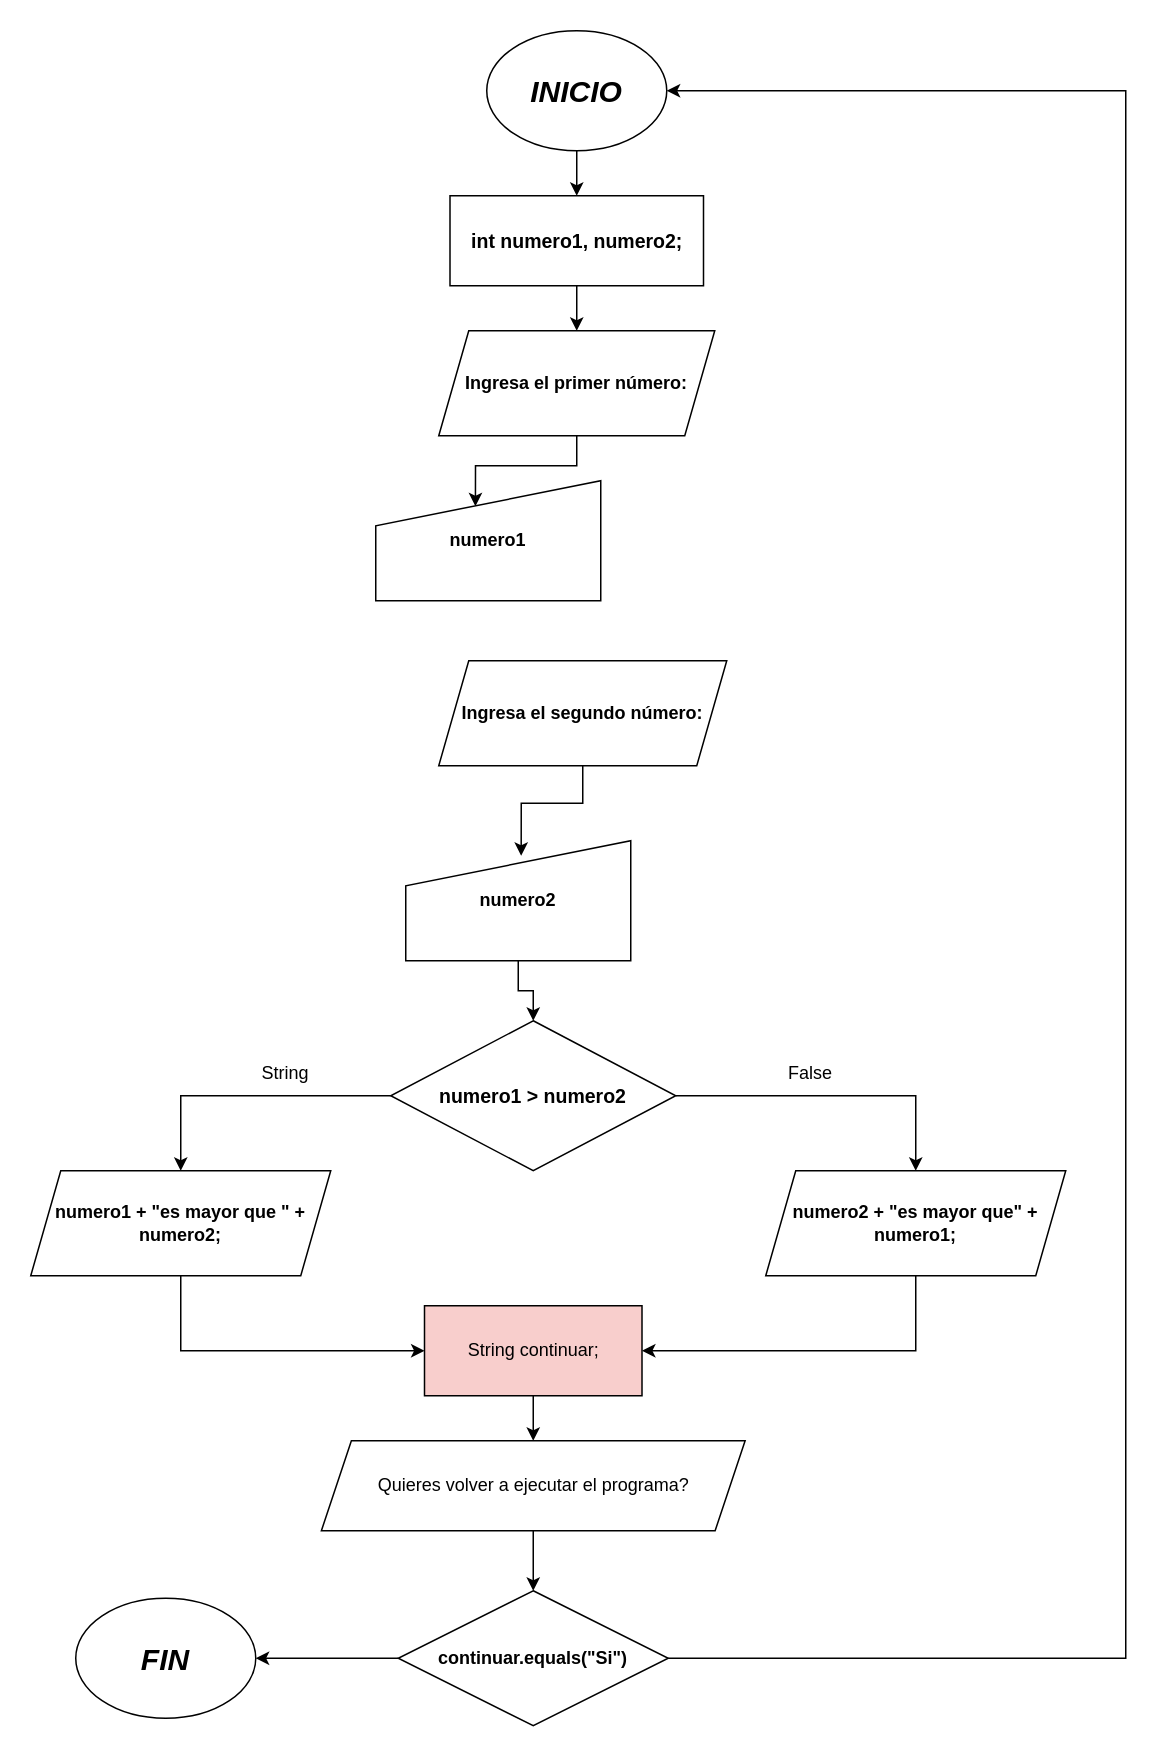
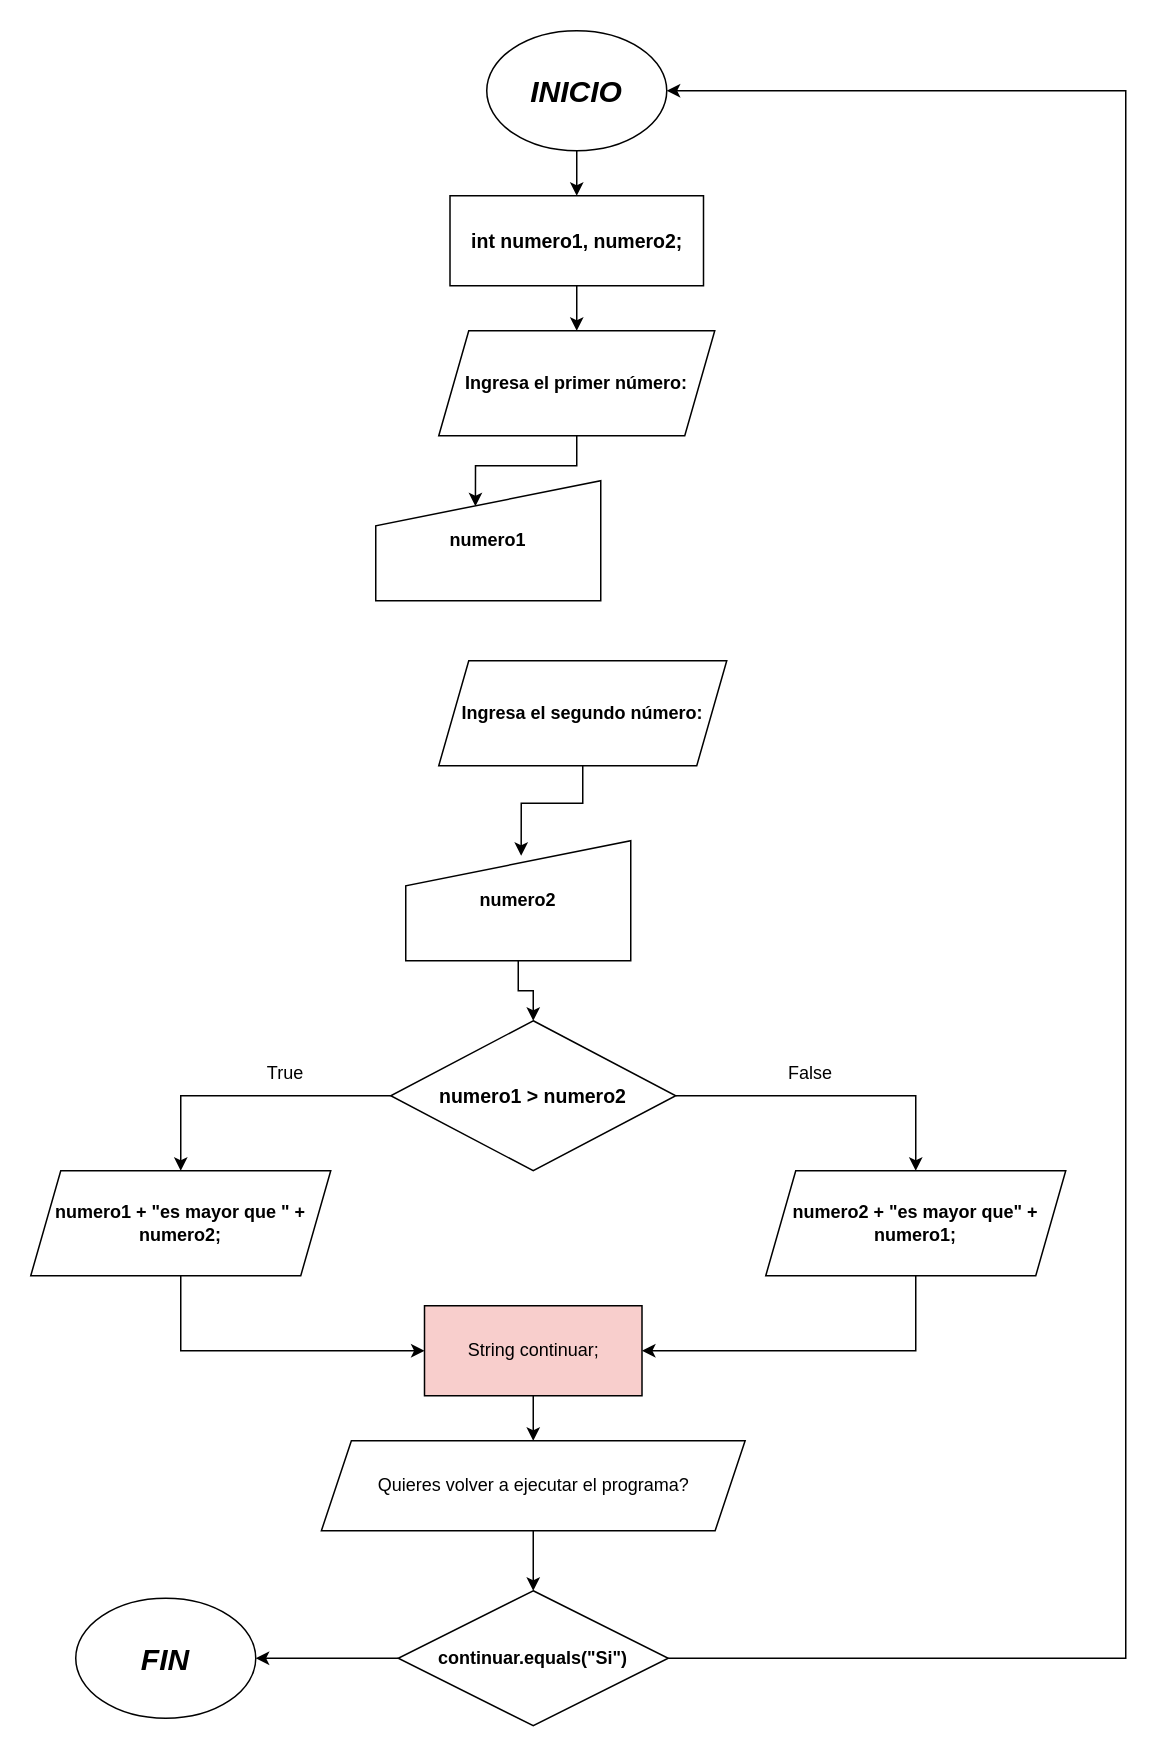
node "String": label "String" -> "True"
